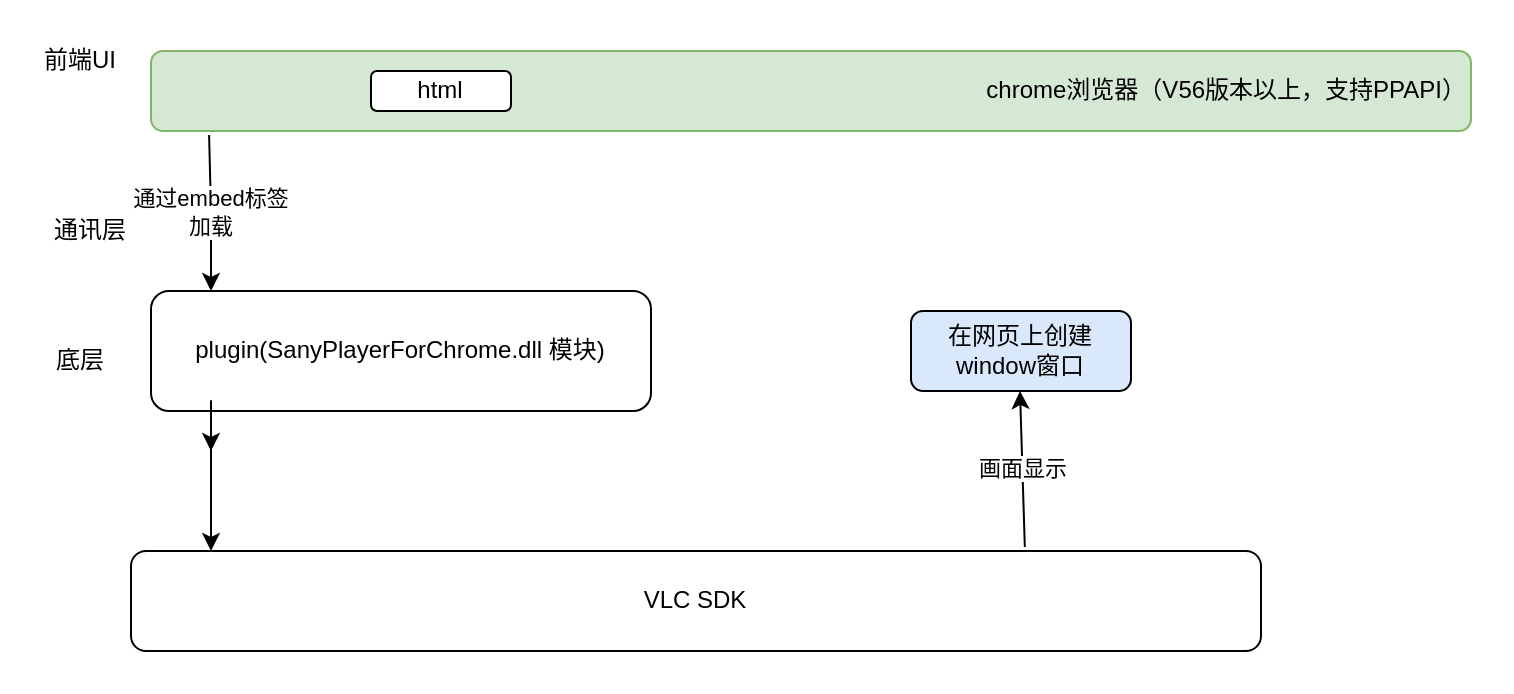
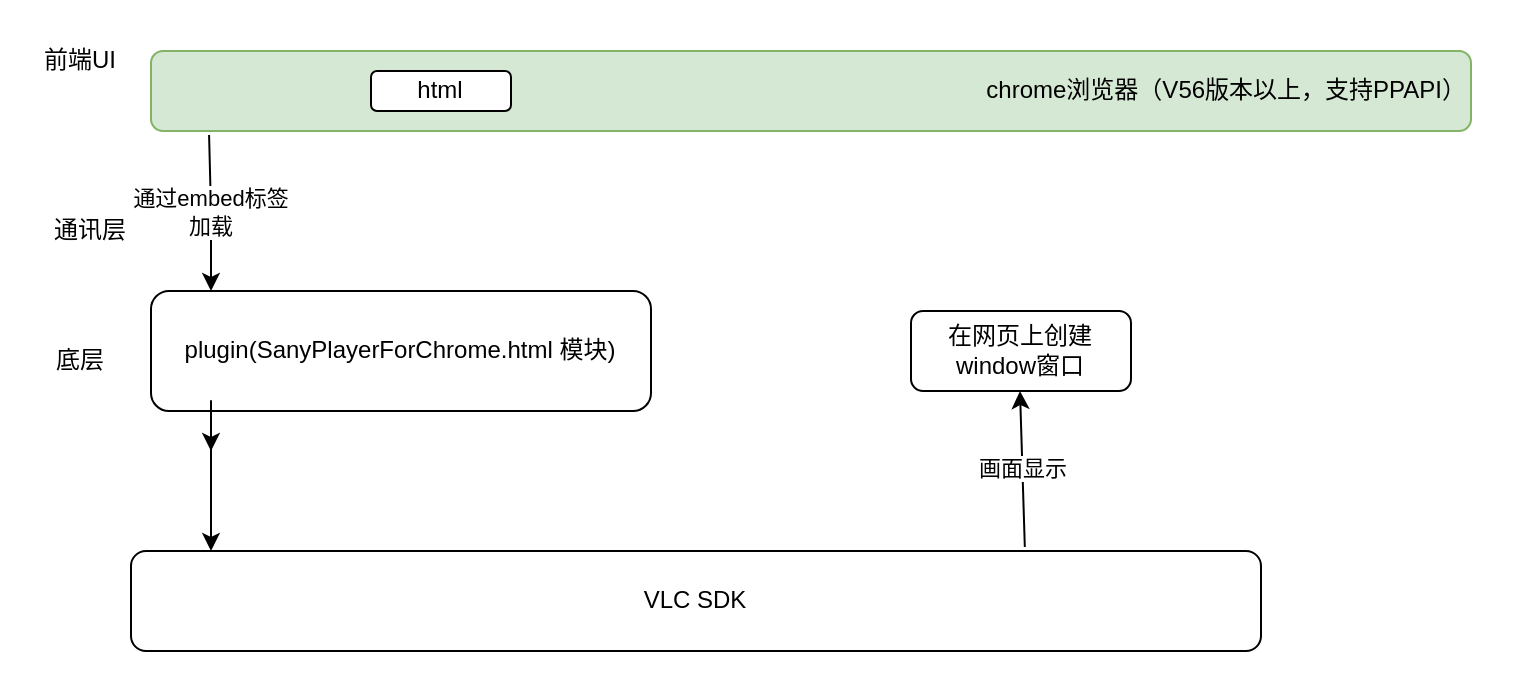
node "plugin(SanyPlayerForChrome.dll 模块)": label "plugin(SanyPlayerForChrome.dll 模块)" -> "plugin(SanyPlayerForChrome.html 模块)"
node "在网页上创建window窗口": fillcolor #dae8fc -> #ffffff
